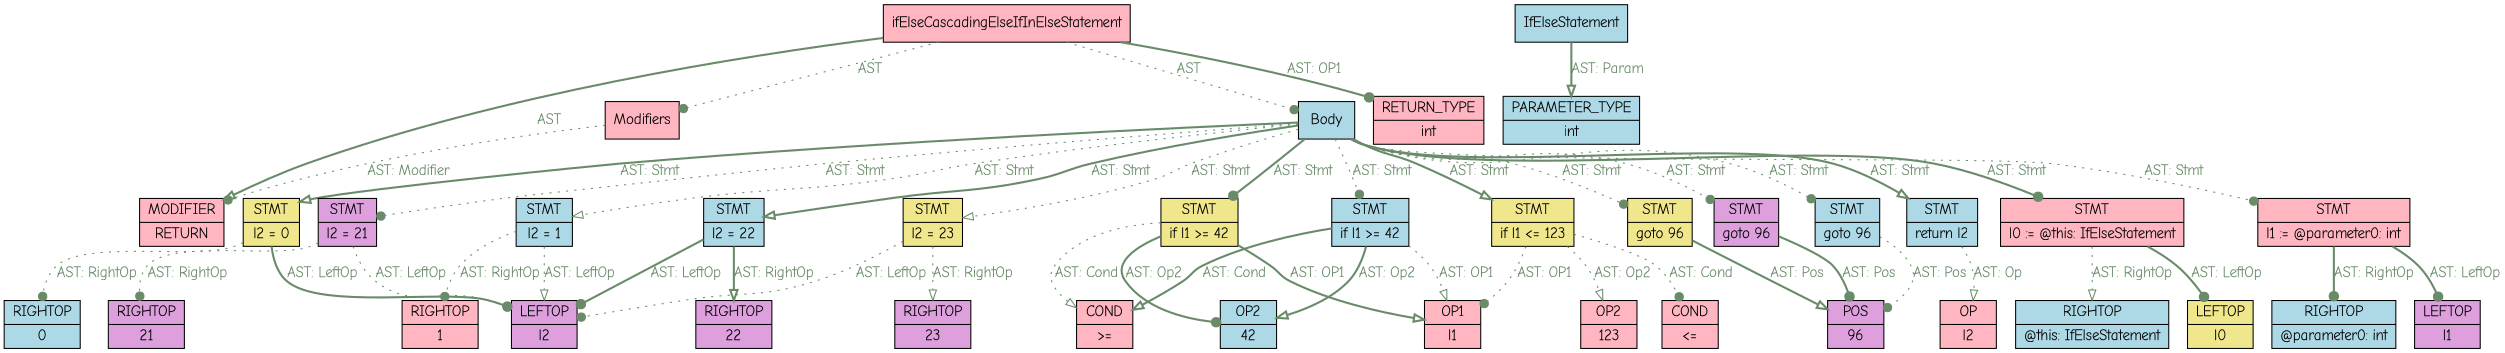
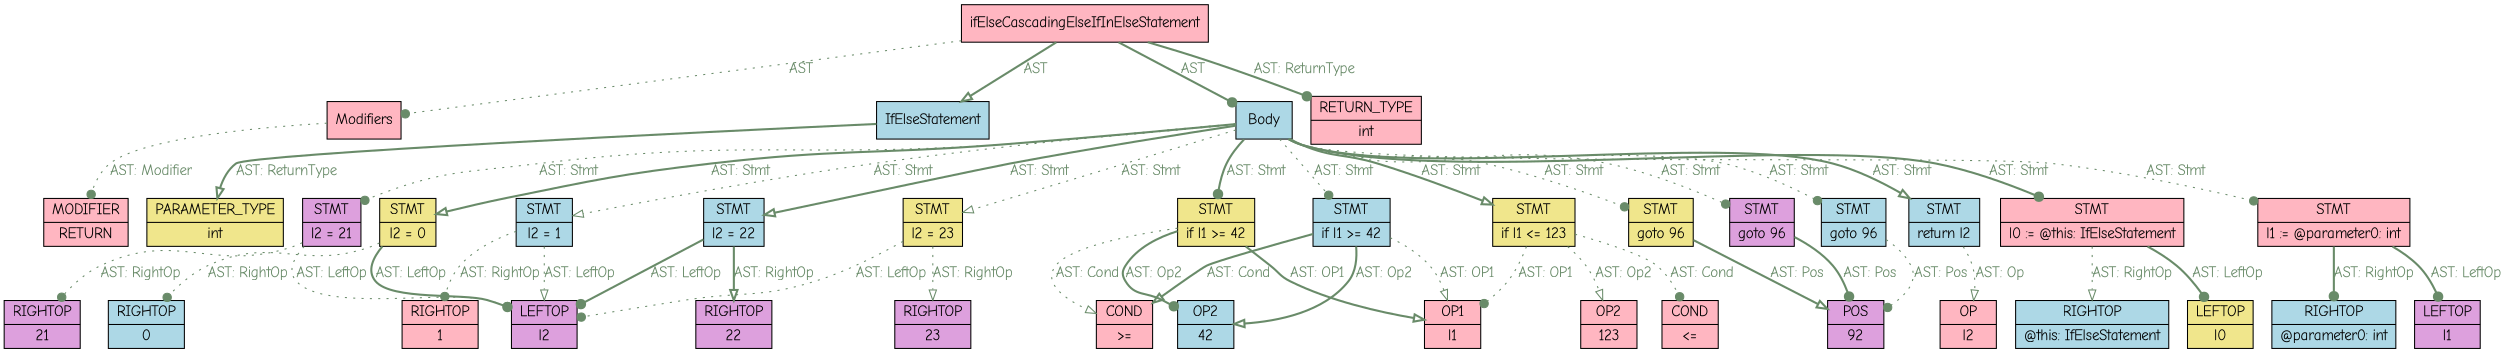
edge "ifElseCascadingElseIfInElseStatement" -> "RETURN_TYPE": label "AST: OP1" -> "AST: ReturnType"
edge "IfElseStatement" -> "PARAMETER_TYPE": label "AST: Param" -> "AST: ReturnType"
edge "ifElseCascadingElseIfInElseStatement" -> "Body": style dotted -> bold
edge "ifElseCascadingElseIfInElseStatement" -> "MODIFIER": now "ifElseCascadingElseIfInElseStatement" -> "IfElseStatement"
node "PARAMETER_TYPE": fillcolor lightblue -> khaki
node "POS": text "96" -> "92"
